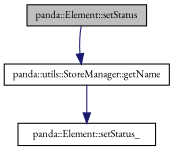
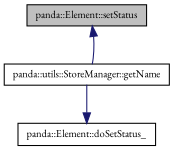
edge "panda::Element::setStatus" -> "panda::utils::StoreManager::getName": reversed
node "panda::Element::setStatus_": label "panda::Element::setStatus_" -> "panda::Element::doSetStatus_"
